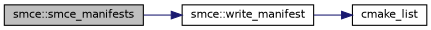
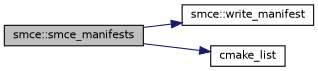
edge "smce::write_manifest" -> "cmake_list": now "smce::smce_manifests" -> "cmake_list"
